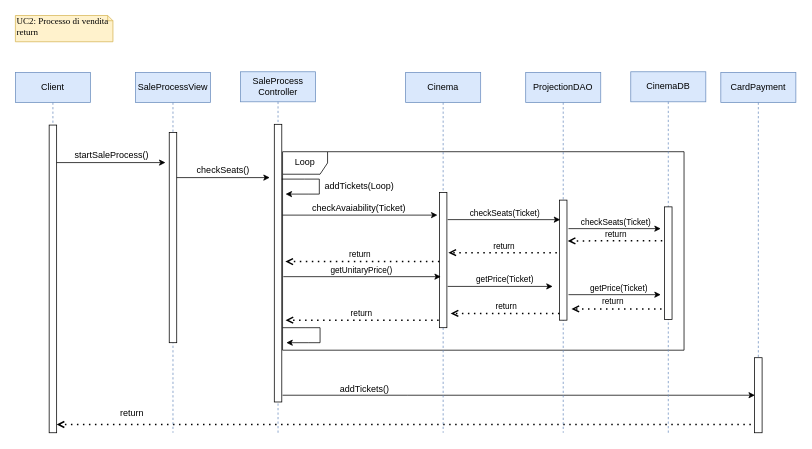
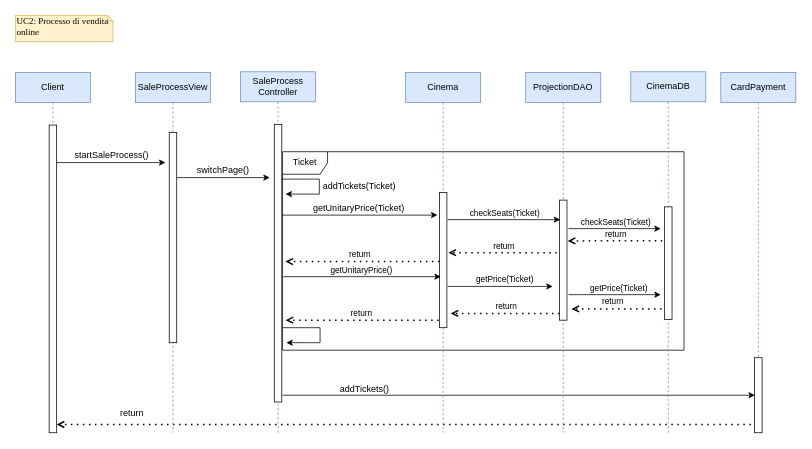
node "UC2: Processo di vendita return": label "UC2: Processo di vendita return" -> "UC2: Processo di vendita online"
node "Loop": label "Loop" -> "Ticket"
node "checkSeats()": label "checkSeats()" -> "switchPage()"
node "addTickets(Loop)": label "addTickets(Loop)" -> "addTickets(Ticket)"
node "checkAvaiability(Ticket)": label "checkAvaiability(Ticket)" -> "getUnitaryPrice(Ticket)"
